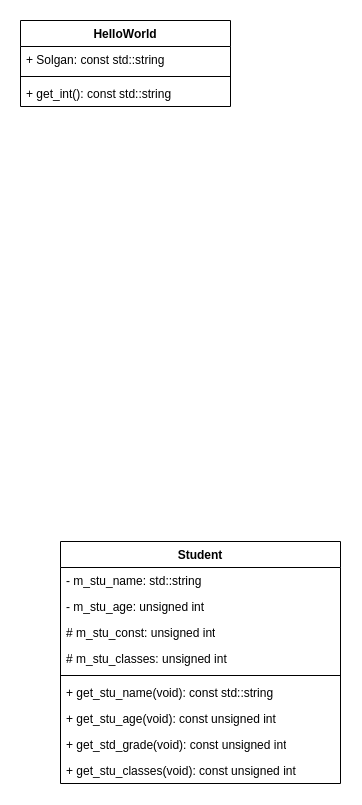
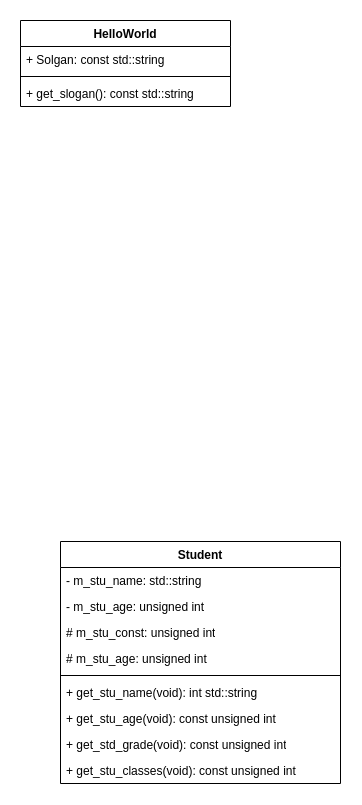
node "+ get_int(): const std::string": label "+ get_int(): const std::string" -> "+ get_slogan(): const std::string"
node "# m_stu_classes: unsigned int": label "# m_stu_classes: unsigned int" -> "# m_stu_age: unsigned int"
node "+ get_stu_name(void): const std::string": label "+ get_stu_name(void): const std::string" -> "+ get_stu_name(void): int std::string"
